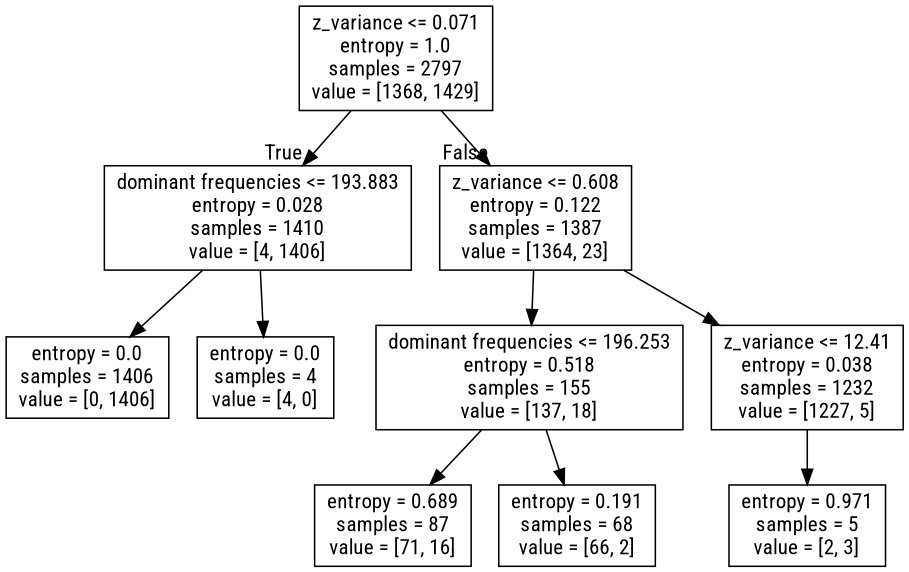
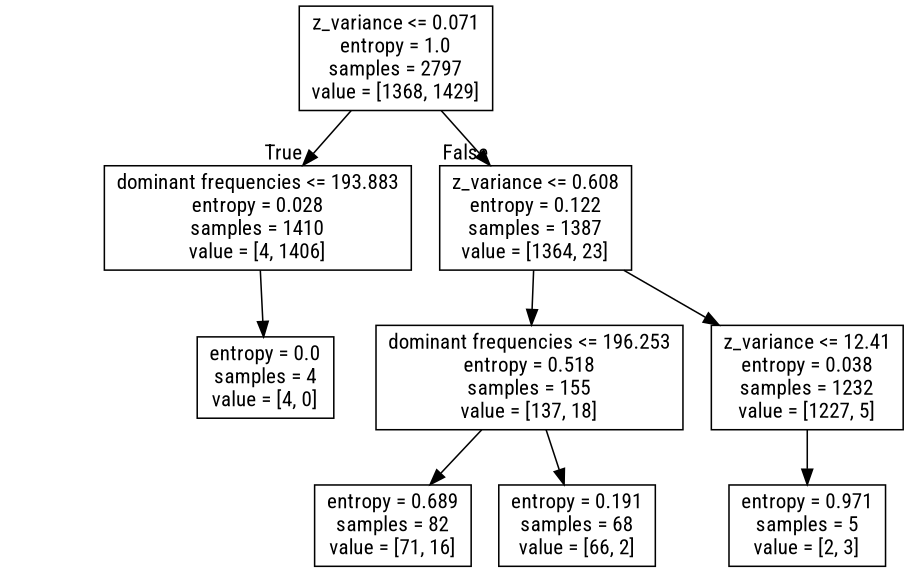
node "entropy = 0.0 samples = 1406 value = [0, 1406]": removed
node "entropy = 0.689 samples = 87 value = [71, 16]": label "entropy = 0.689 samples = 87 value = [71, 16]" -> "entropy = 0.689 samples = 82 value = [71, 16]"
